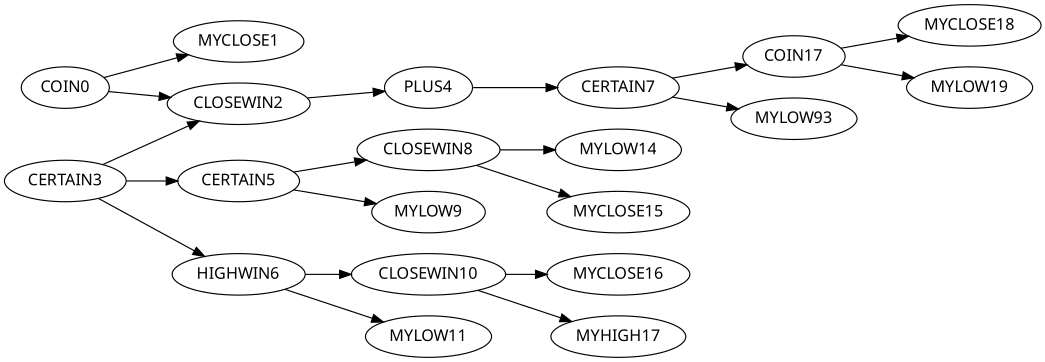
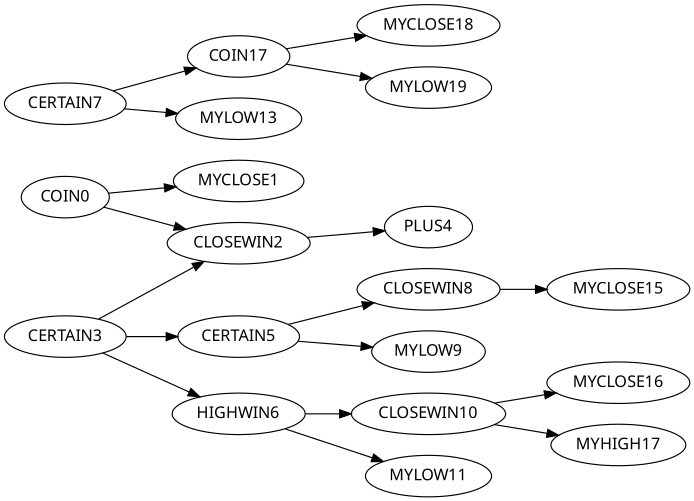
edge "PLUS4" -> "CERTAIN7": removed
node "MYLOW93": label "MYLOW93" -> "MYLOW13"
node "MYLOW14": removed
